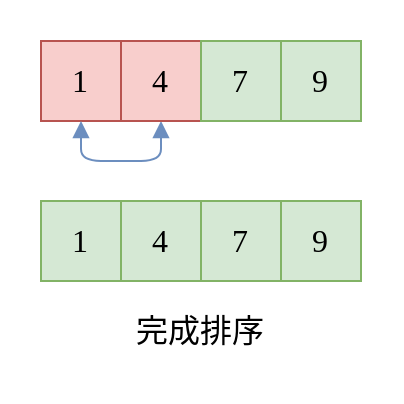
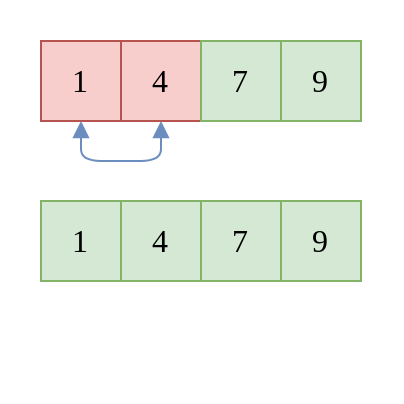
node "完成排序": removed
